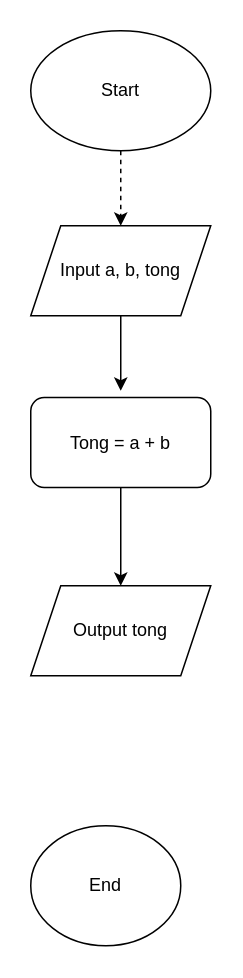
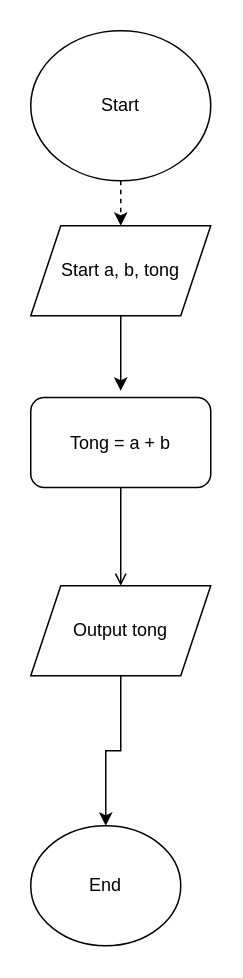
node "Start": size 180x120 -> 180x150
node "Input a, b, tong": label "Input a, b, tong" -> "Start a, b, tong"
edge "Tong = a + b" -> "Output tong": arrowhead classic -> open
edge "Output tong" -> "End": added
